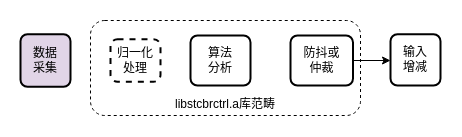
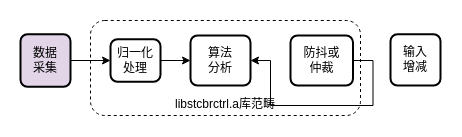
edge "数据 采集" -> "归一化 处理": added
node "归一化 处理": style dashed -> solid
edge "归一化 处理" -> "算法 分析": added
edge "防抖或 仲裁" -> "输入 增减": now "防抖或 仲裁" -> "算法 分析"
